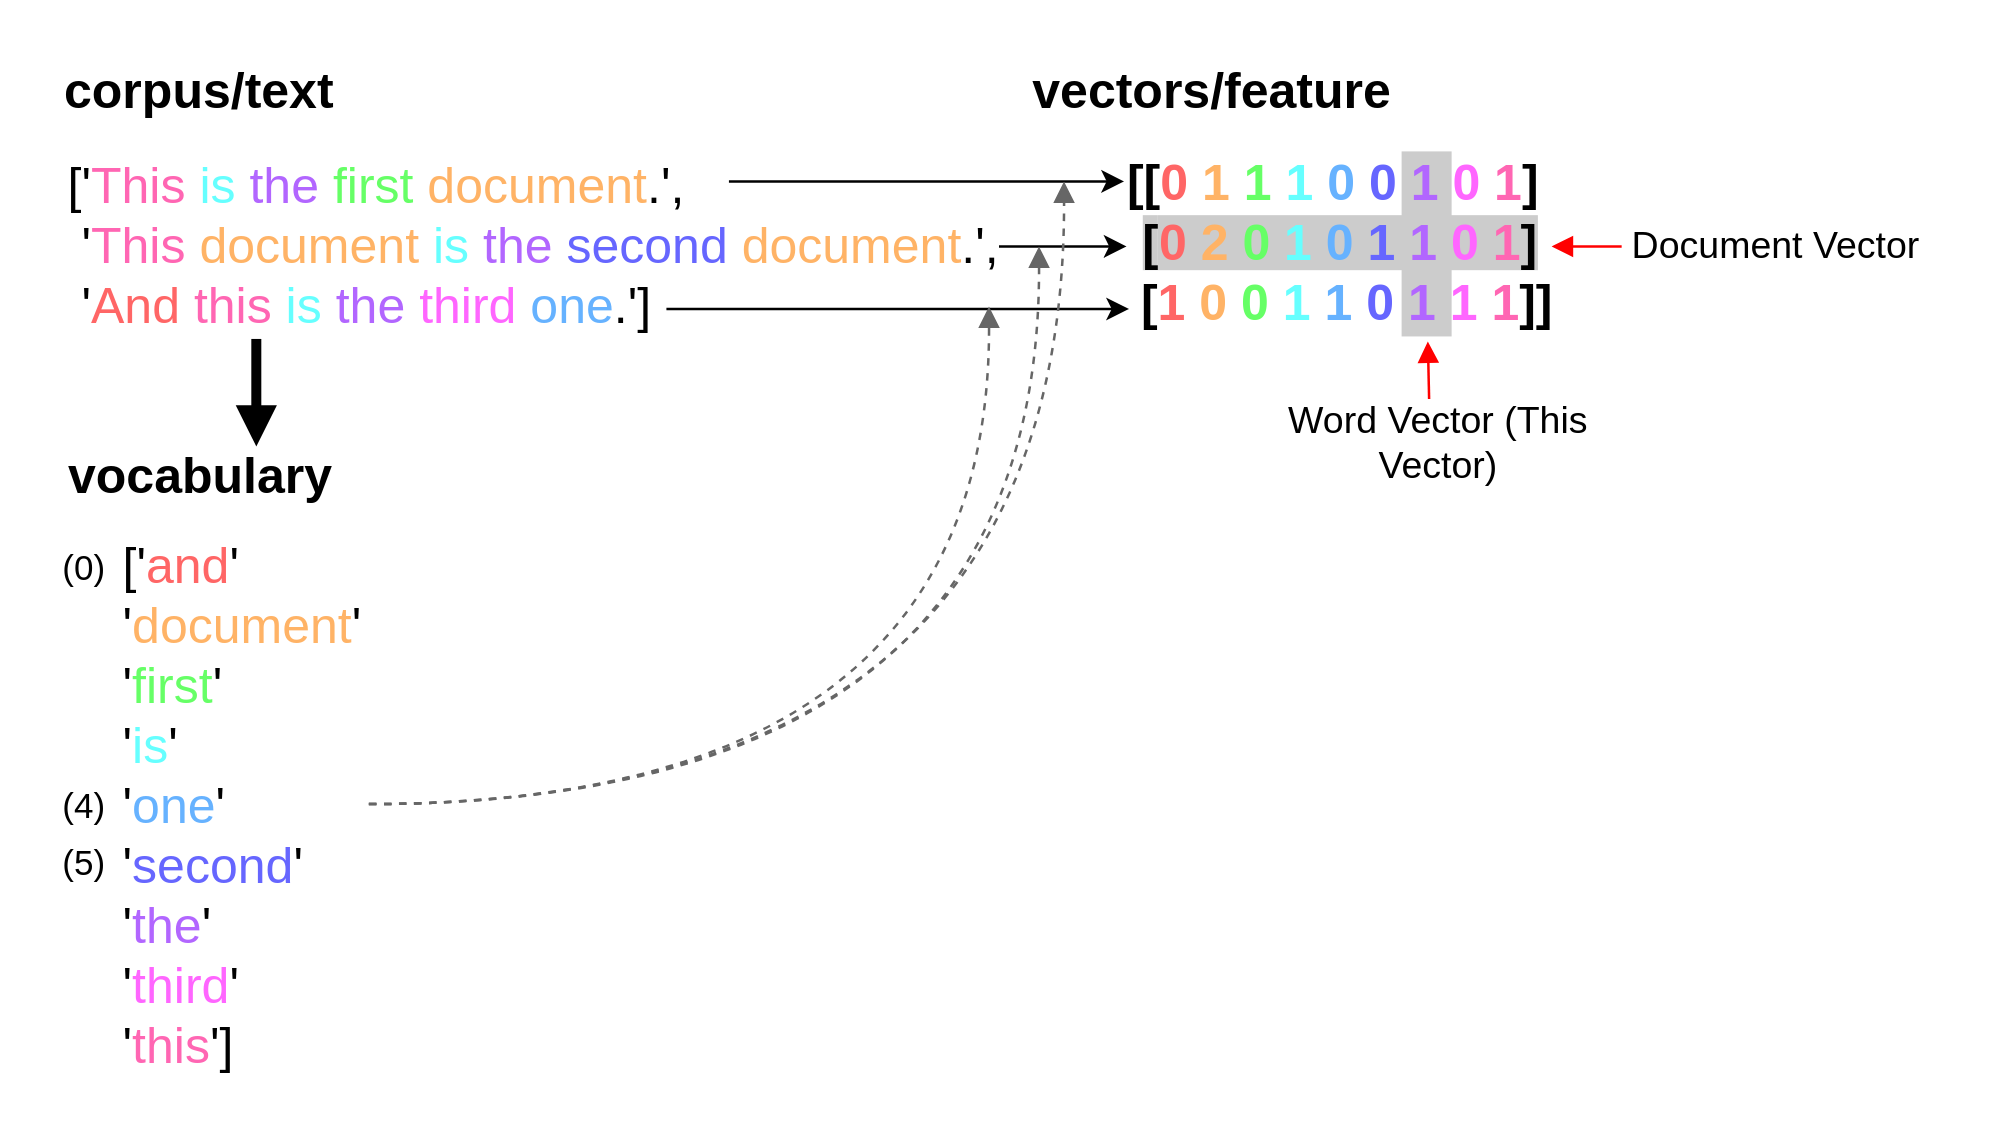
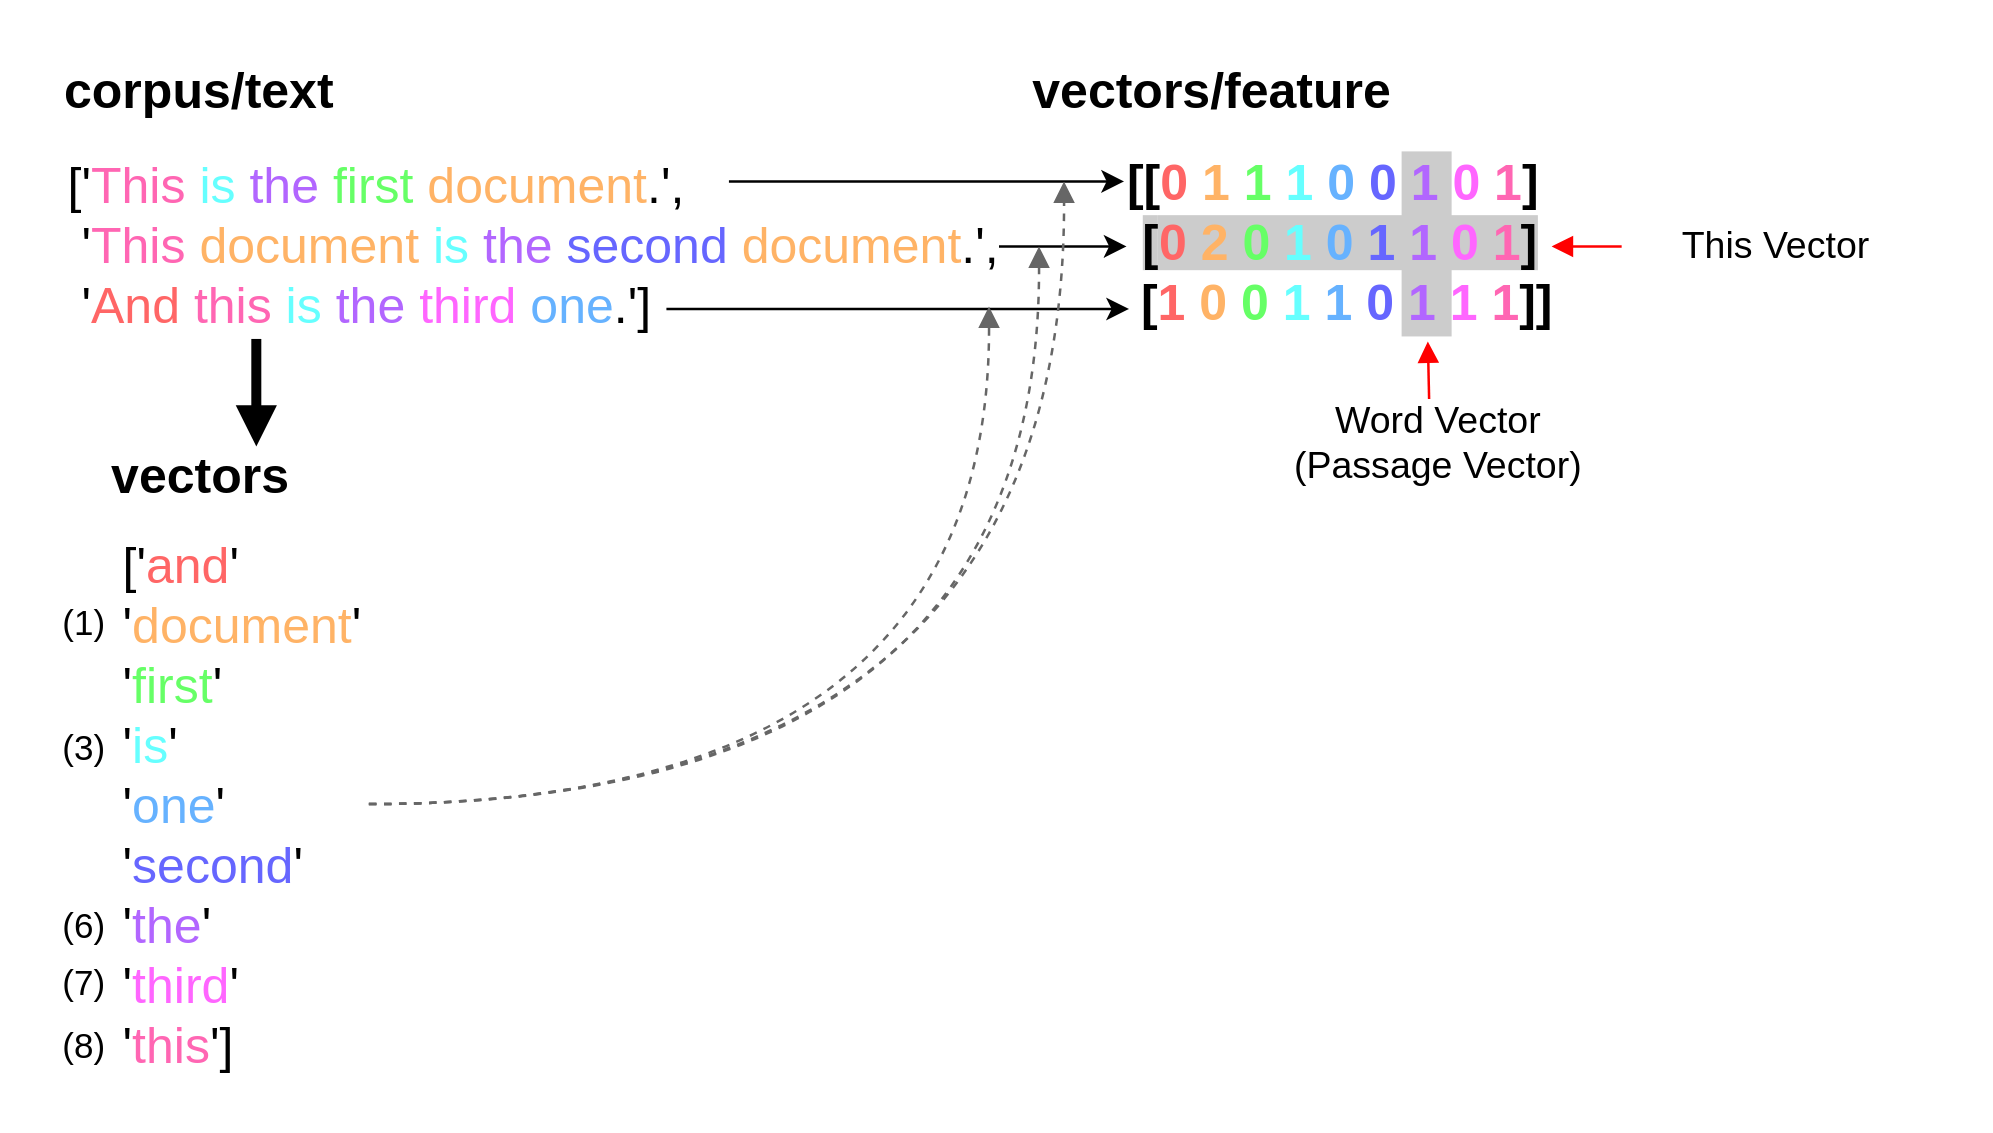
node "Document Vector": label "Document Vector" -> "This Vector"
node "Word Vector (This Vector)": label "Word Vector (This Vector)" -> "Word Vector (Passage Vector)"
node "vocabulary": label "vocabulary" -> "vectors"
node "(0)": removed
node "(1)": added
node "(3)": added
node "(4)": removed
node "(5)": removed
node "(6)": added
node "(7)": added
node "(8)": added
